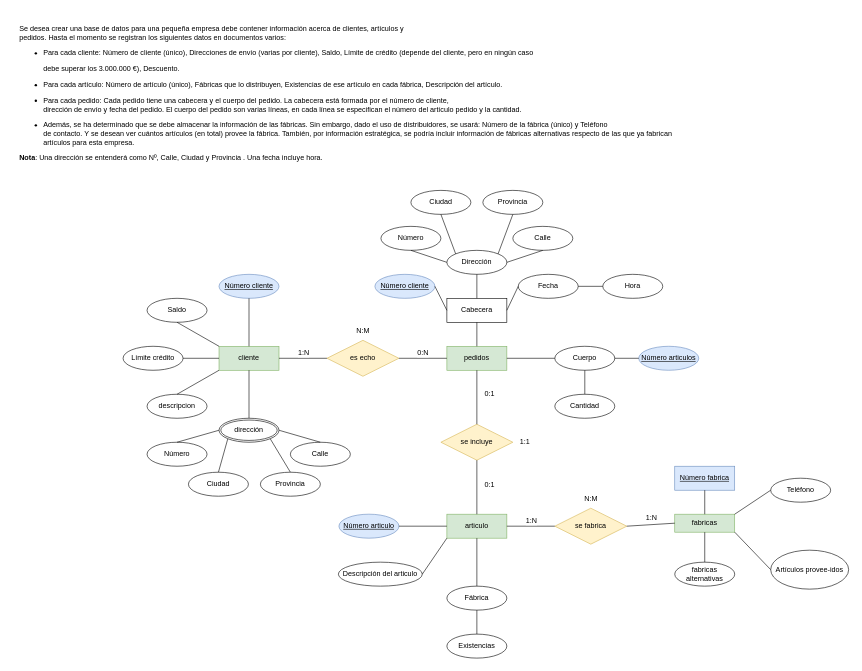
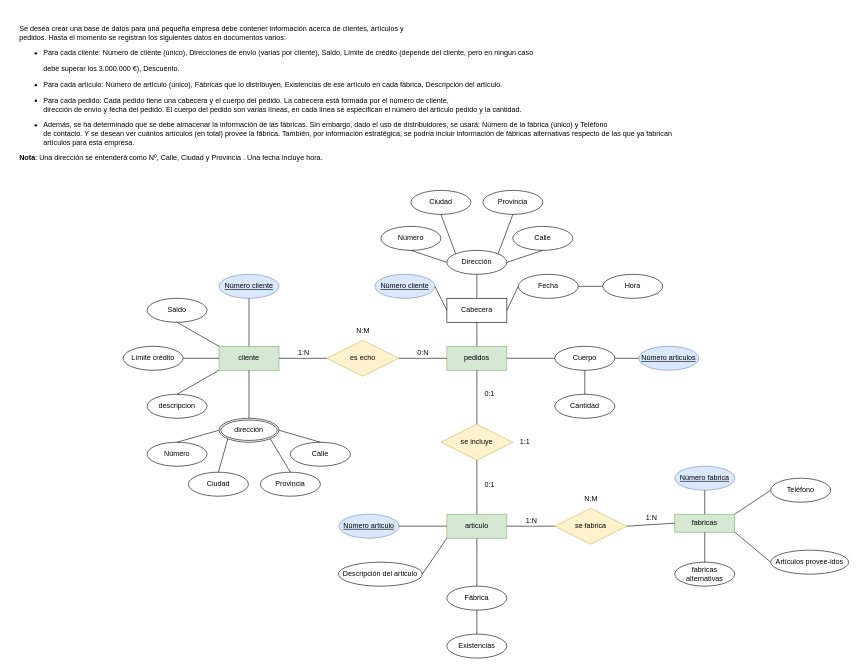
node "Número fabrica": shape rectangle -> ellipse
node "Artículos provee-idos": size 78x39 -> 78x24
